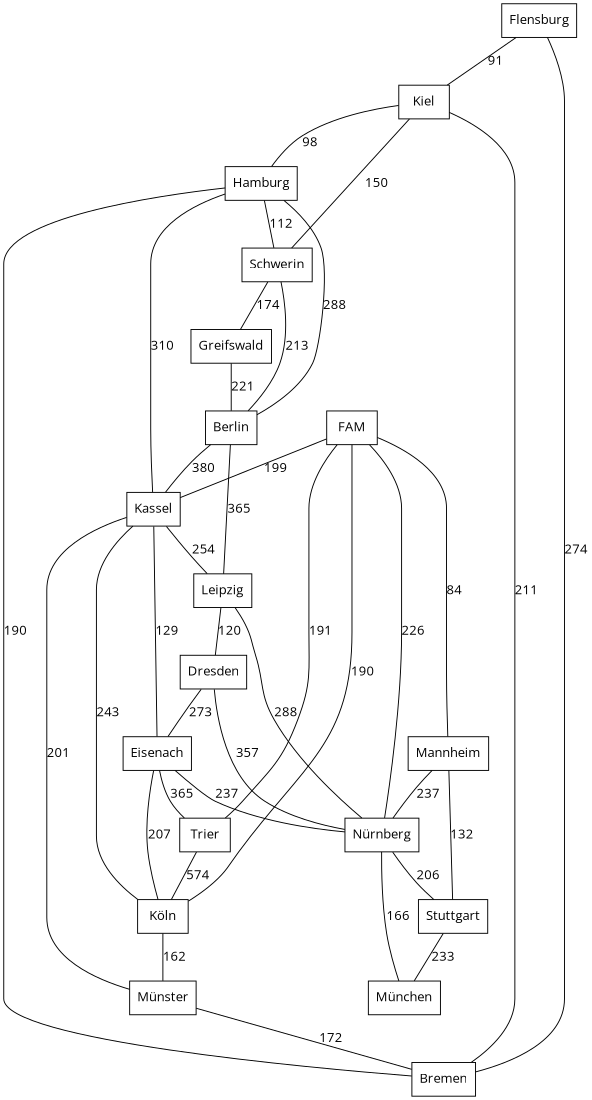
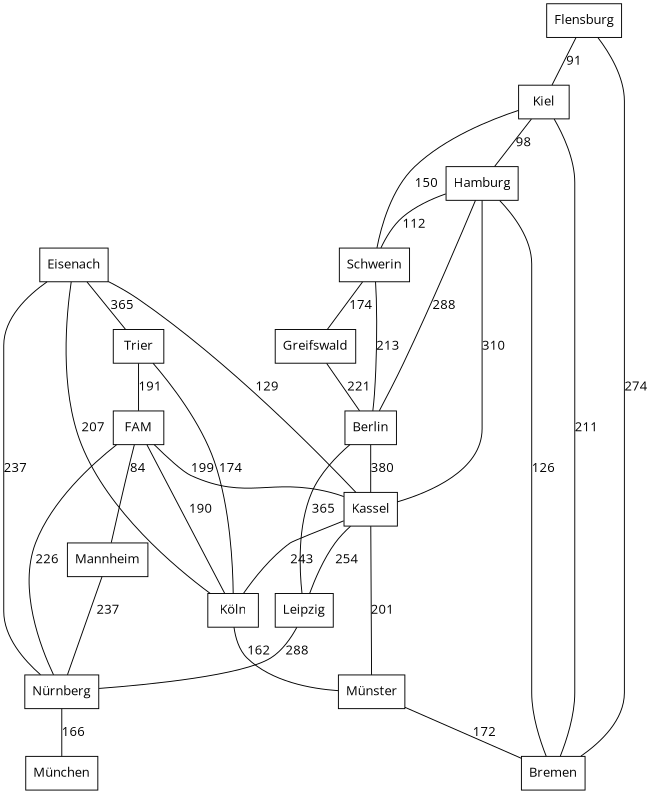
edge "Hamburg" -- "Bremen": label "190" -> "126"
node "Dresden": removed
edge "Trier" -- "Köln": label "574" -> "174"
node "Stuttgart": removed
